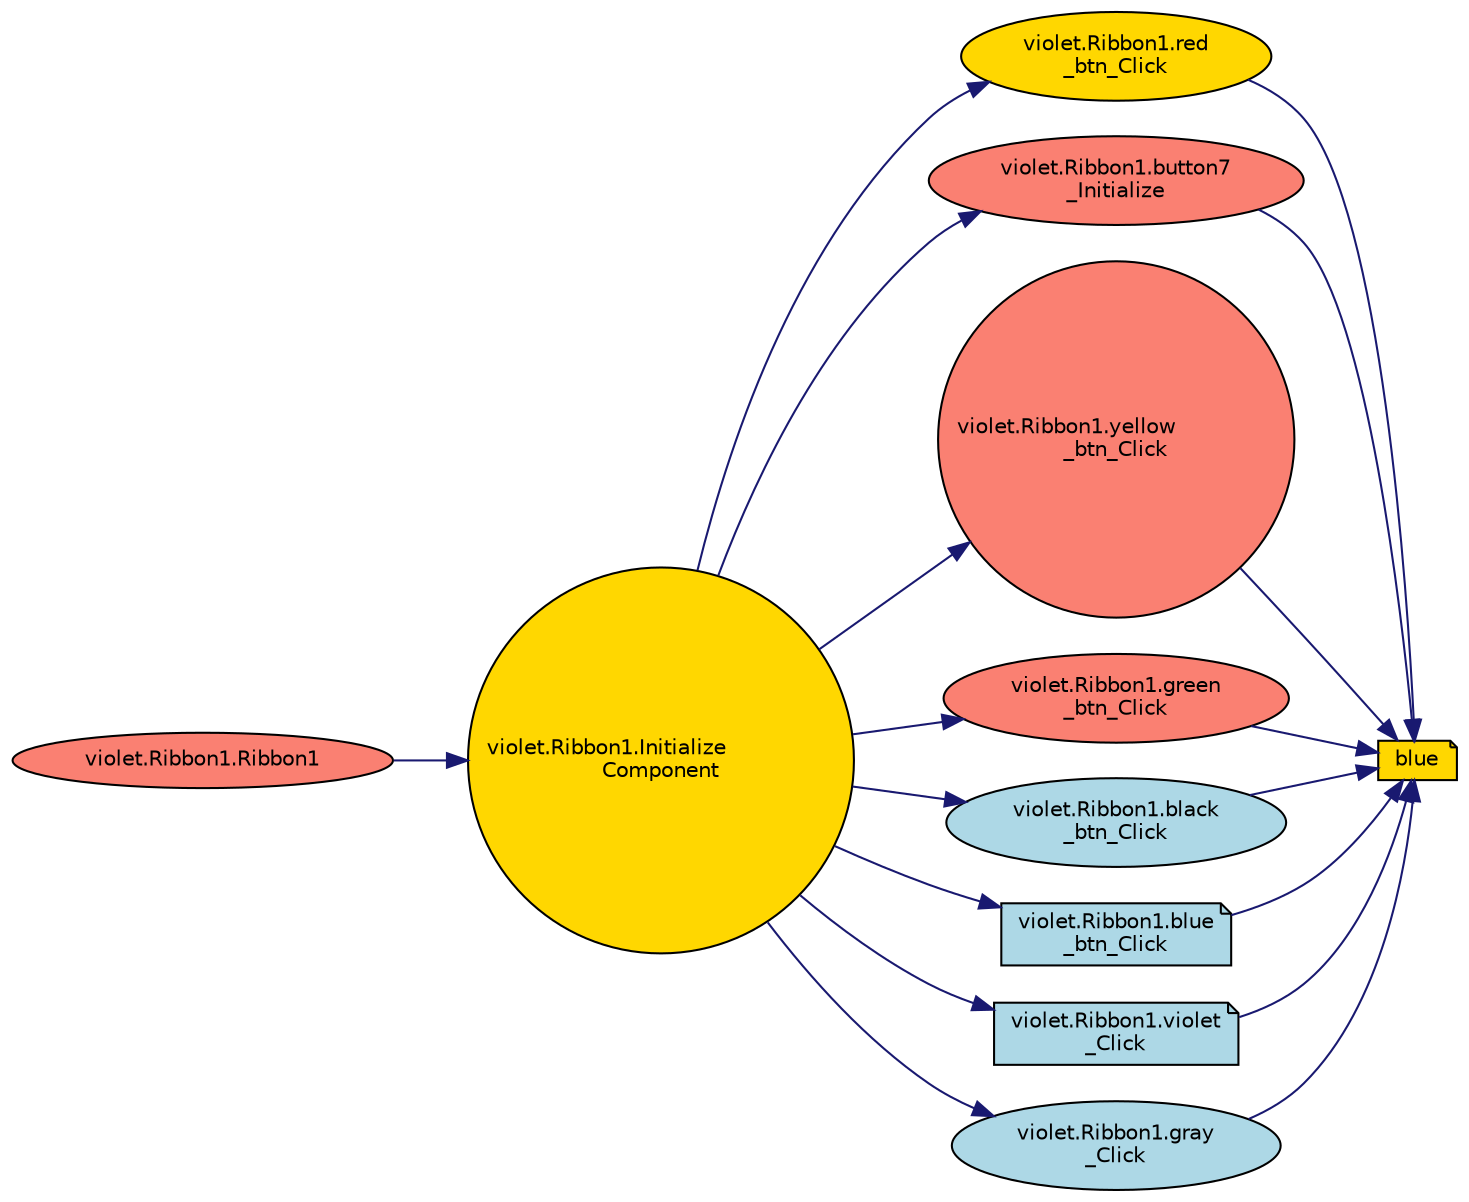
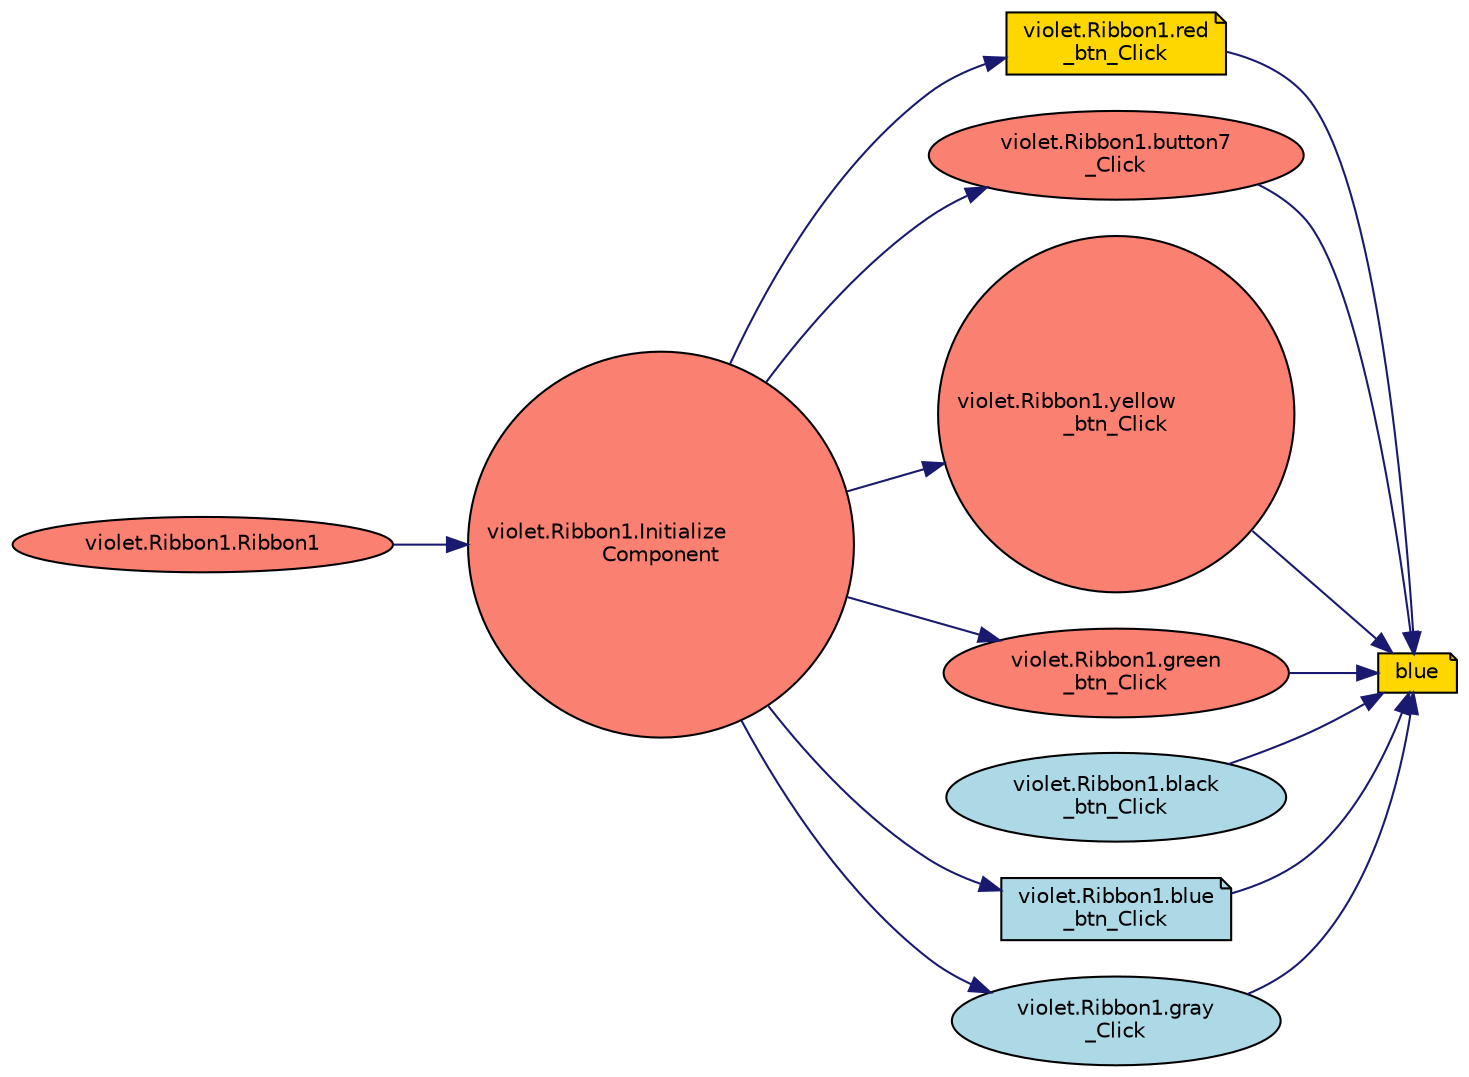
node "violet.Ribbon1.red _btn_Click": shape ellipse -> note
node "violet.Ribbon1.button7 _Initialize": label "violet.Ribbon1.button7 _Initialize" -> "violet.Ribbon1.button7 _Click"
node "violet.Ribbon1.Initialize Component": fillcolor gold -> salmon
edge "violet.Ribbon1.Initialize Component" -> "violet.Ribbon1.black _btn_Click": removed
node "violet.Ribbon1.violet _Click": removed
